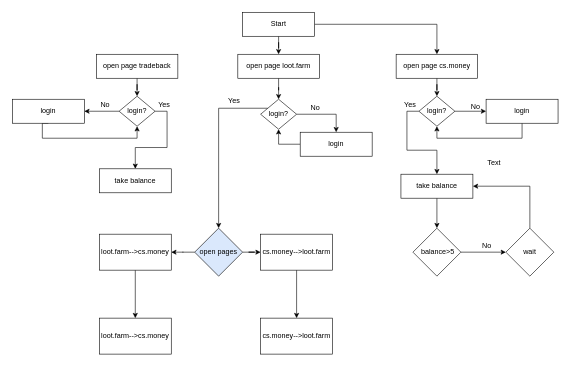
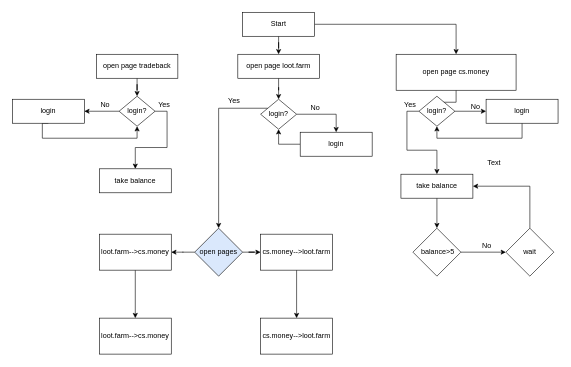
node "open page cs.money": size 82x24 -> 120x36
